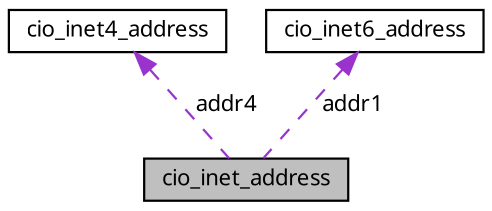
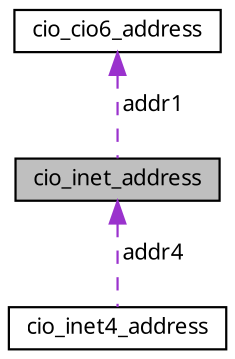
node "cio_inet6_address": label "cio_inet6_address" -> "cio_cio6_address"
edge "cio_inet_address" -> "cio_inet4_address": reversed
